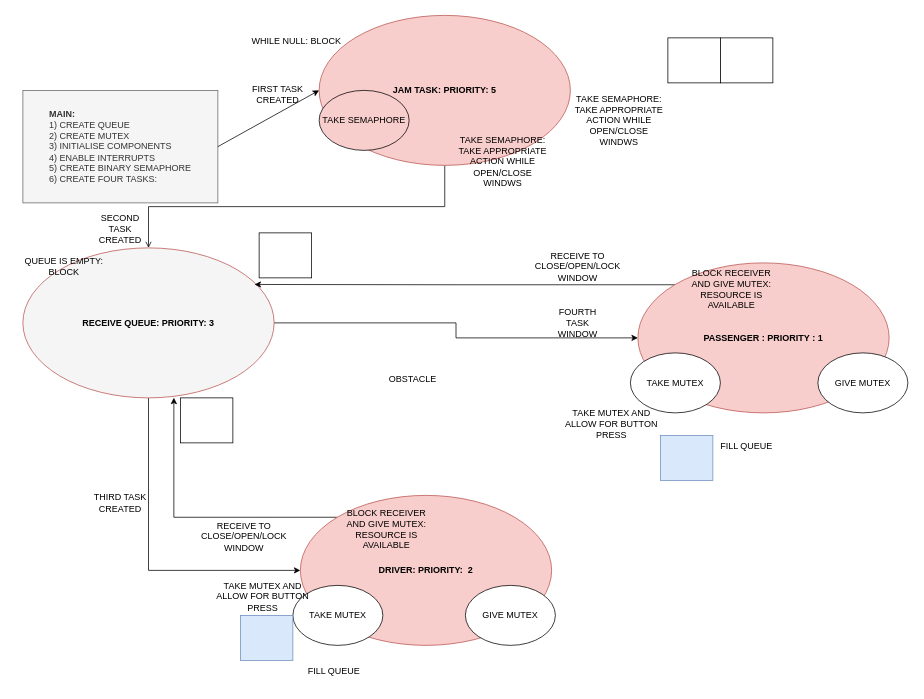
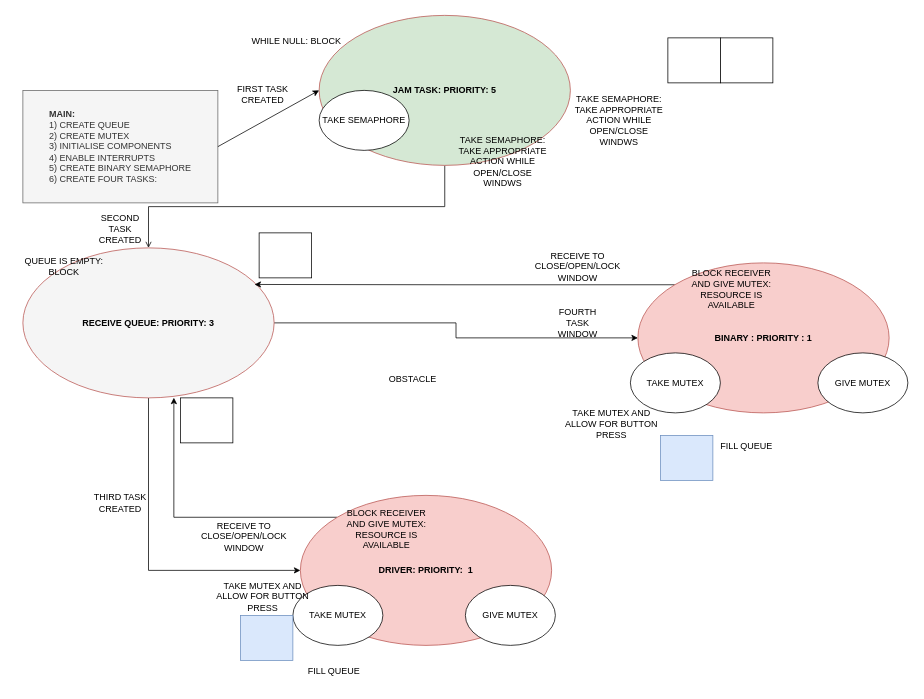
node "JAM TASK: PRIORITY: 5": fillcolor #f8cecc -> #d5e8d4
node "FIRST TASK CREATED": moved (278, 94) -> (263, 94)
node "TAKE SEMAPHORE": fillcolor #f8cecc -> #ffffff
node "PASSENGER : PRIORITY : 1": label "PASSENGER : PRIORITY : 1" -> "BINARY : PRIORITY : 1"
node "DRIVER: PRIORITY: 2": label "DRIVER: PRIORITY: 2" -> "DRIVER: PRIORITY: 1"
